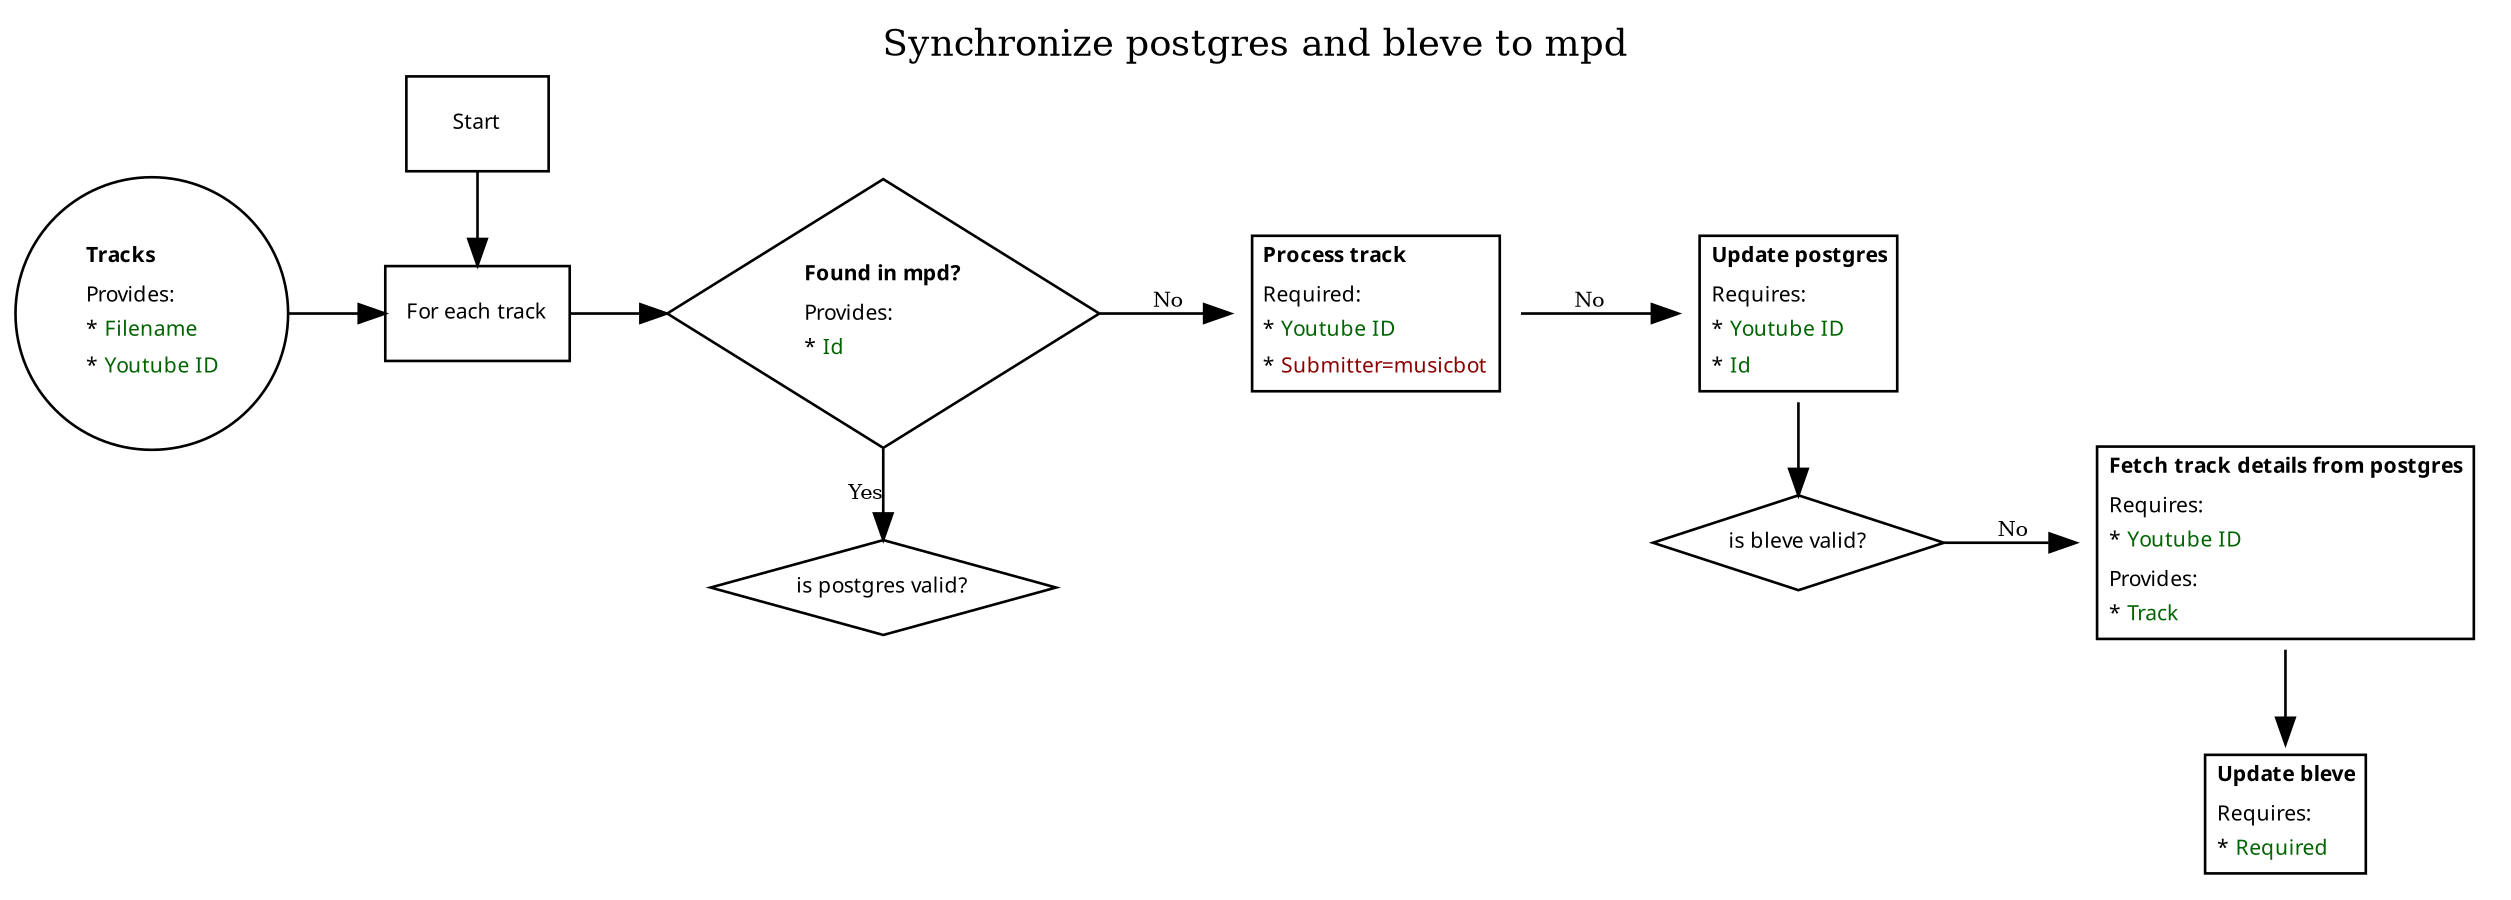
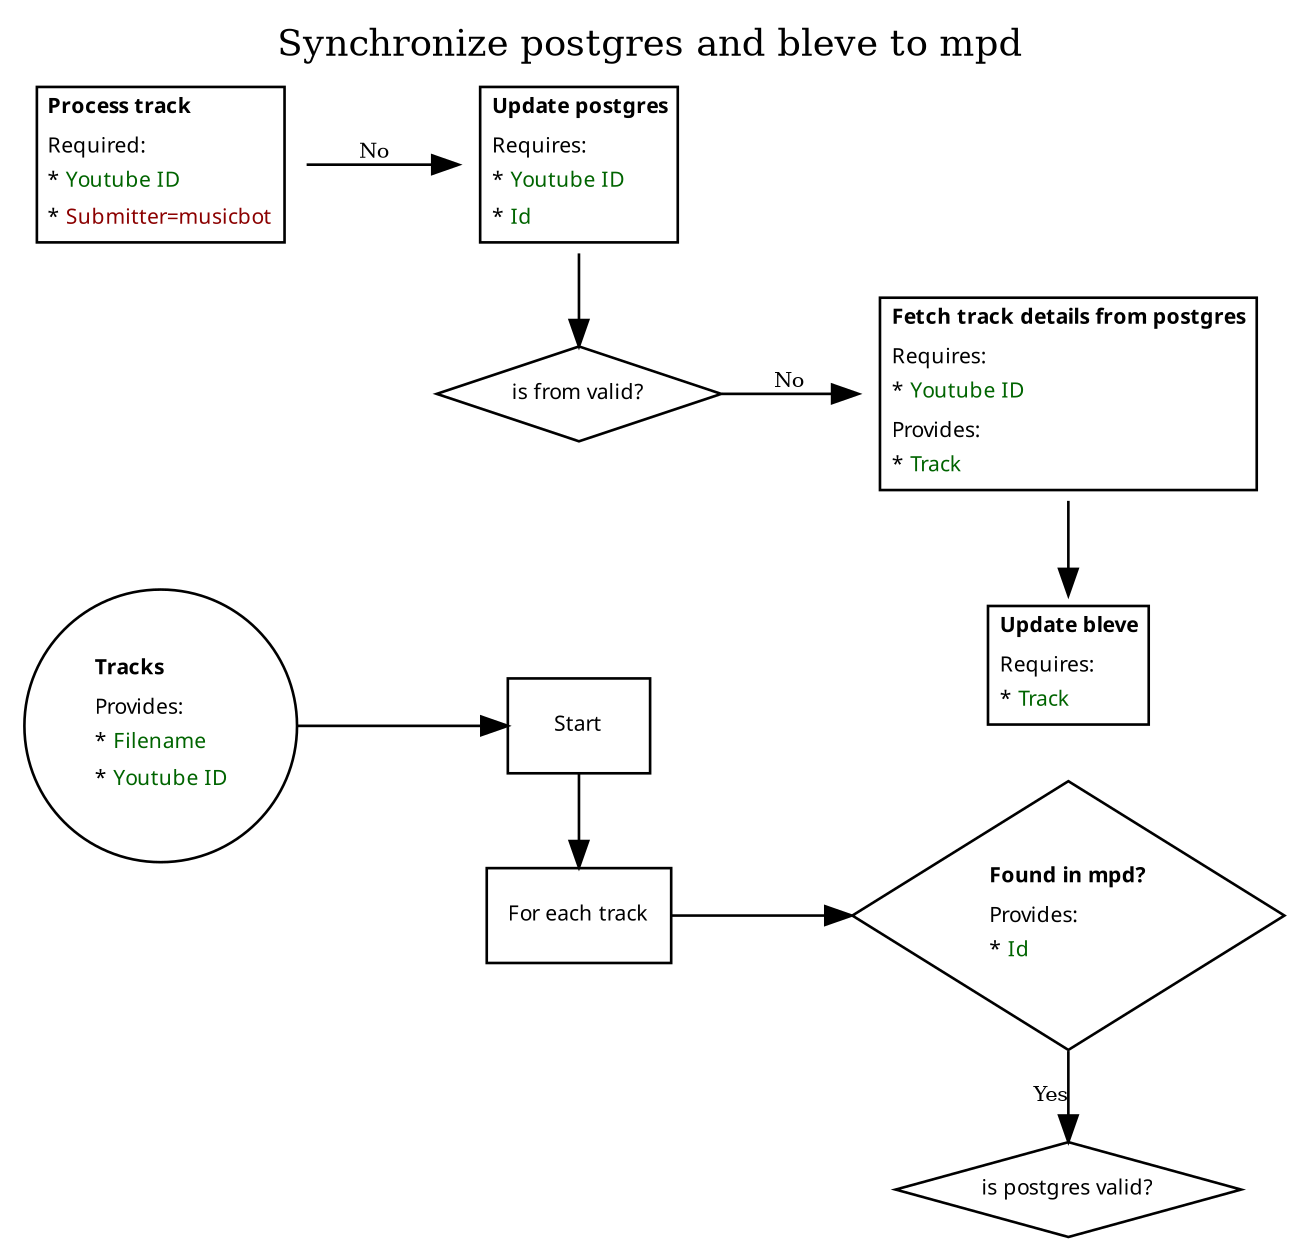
edge "Tracks" -> "For each track": now "Tracks" -> "Start"
edge "Found in mpd?" -> "Process track": removed, label "No"
node "is bleve valid?": label "is bleve valid?" -> "is from valid?"
node "Update bleve": text "Required" -> "Track"
